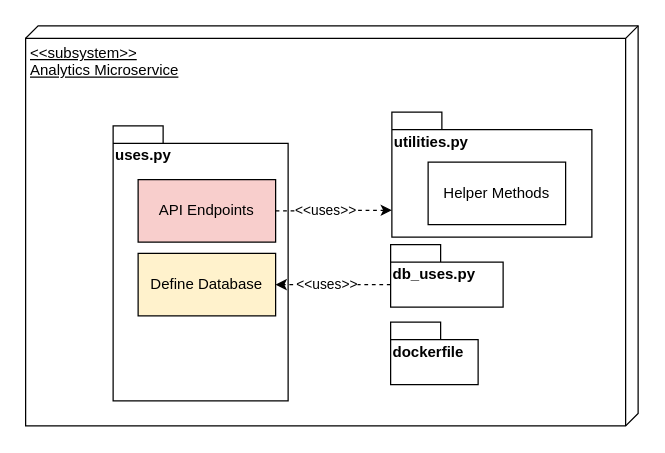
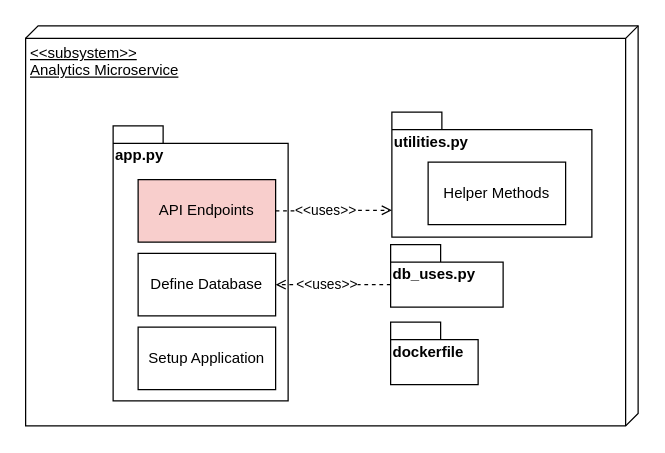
node "uses.py": label "uses.py" -> "app.py"
edge "API Endpoints" -> "utilities.py": arrowhead classic -> open
node "Define Database": fillcolor #fff2cc -> #ffffff
edge "db_uses.py" -> "Define Database": arrowhead classic -> open
node "Setup Application": added
